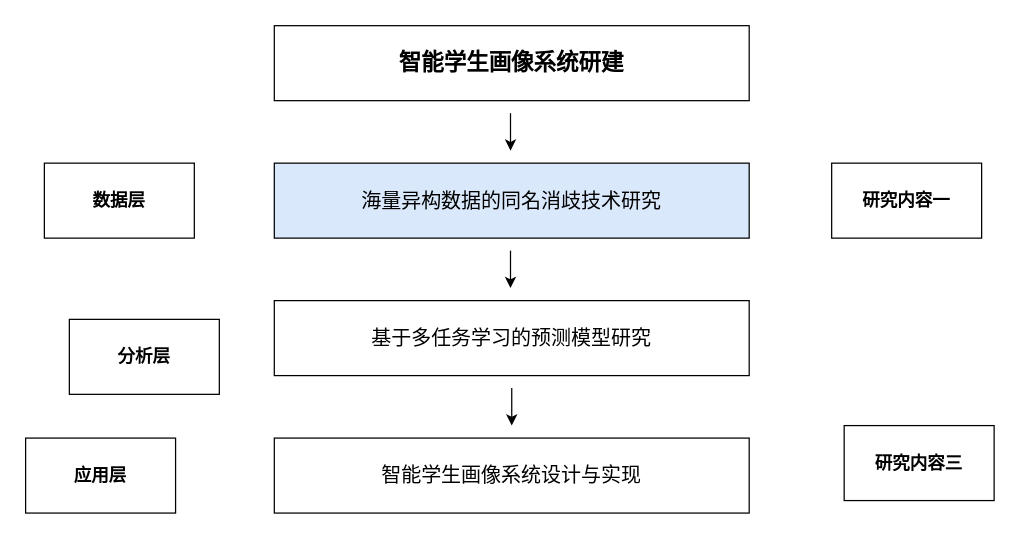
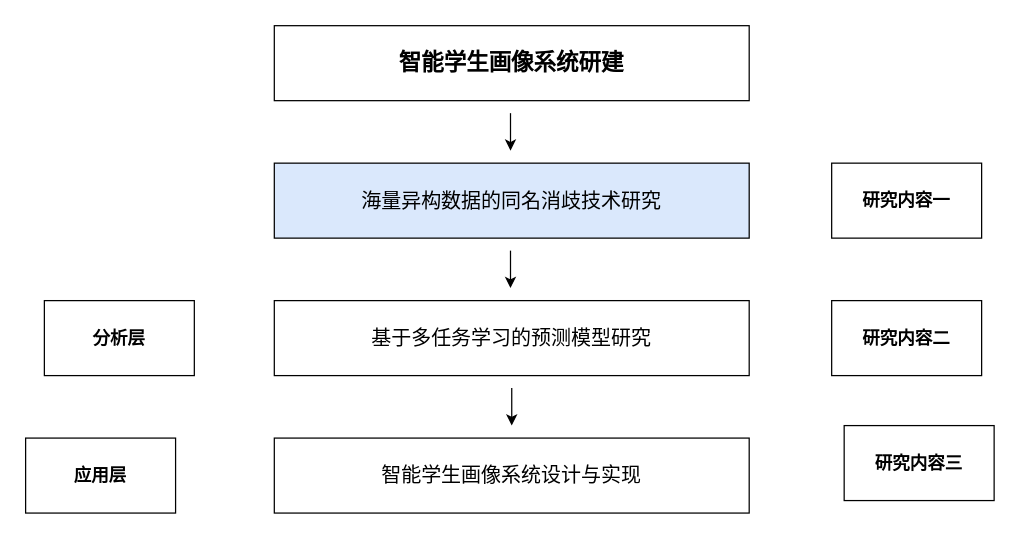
node "数据层": removed
node "研究内容二": added
node "分析层": moved (144, 357) -> (119, 338)
